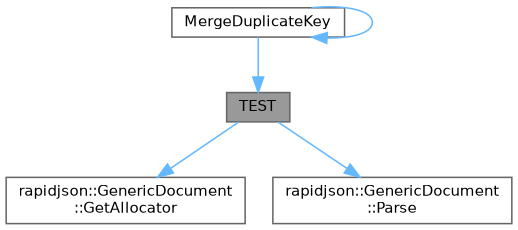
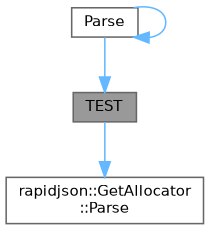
node "MergeDuplicateKey": label "MergeDuplicateKey" -> "Parse"
node "rapidjson::GenericDocument ::GetAllocator": removed
node "rapidjson::GenericDocument ::Parse": label "rapidjson::GenericDocument ::Parse" -> "rapidjson::GetAllocator ::Parse"
